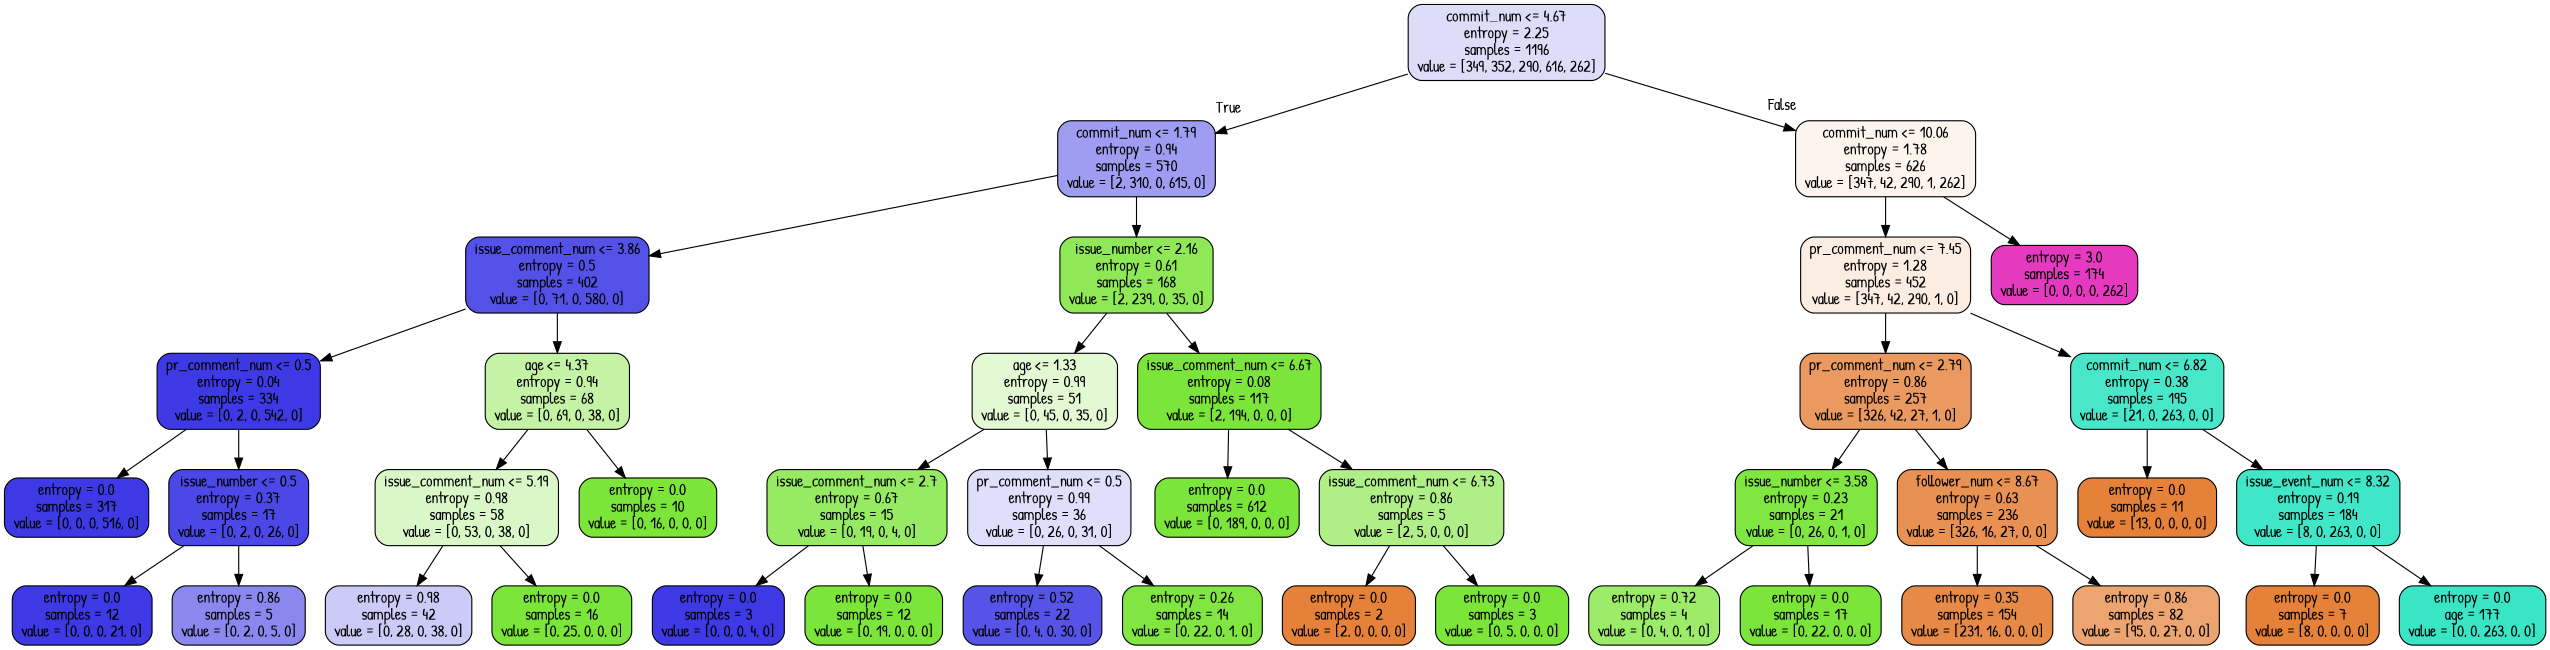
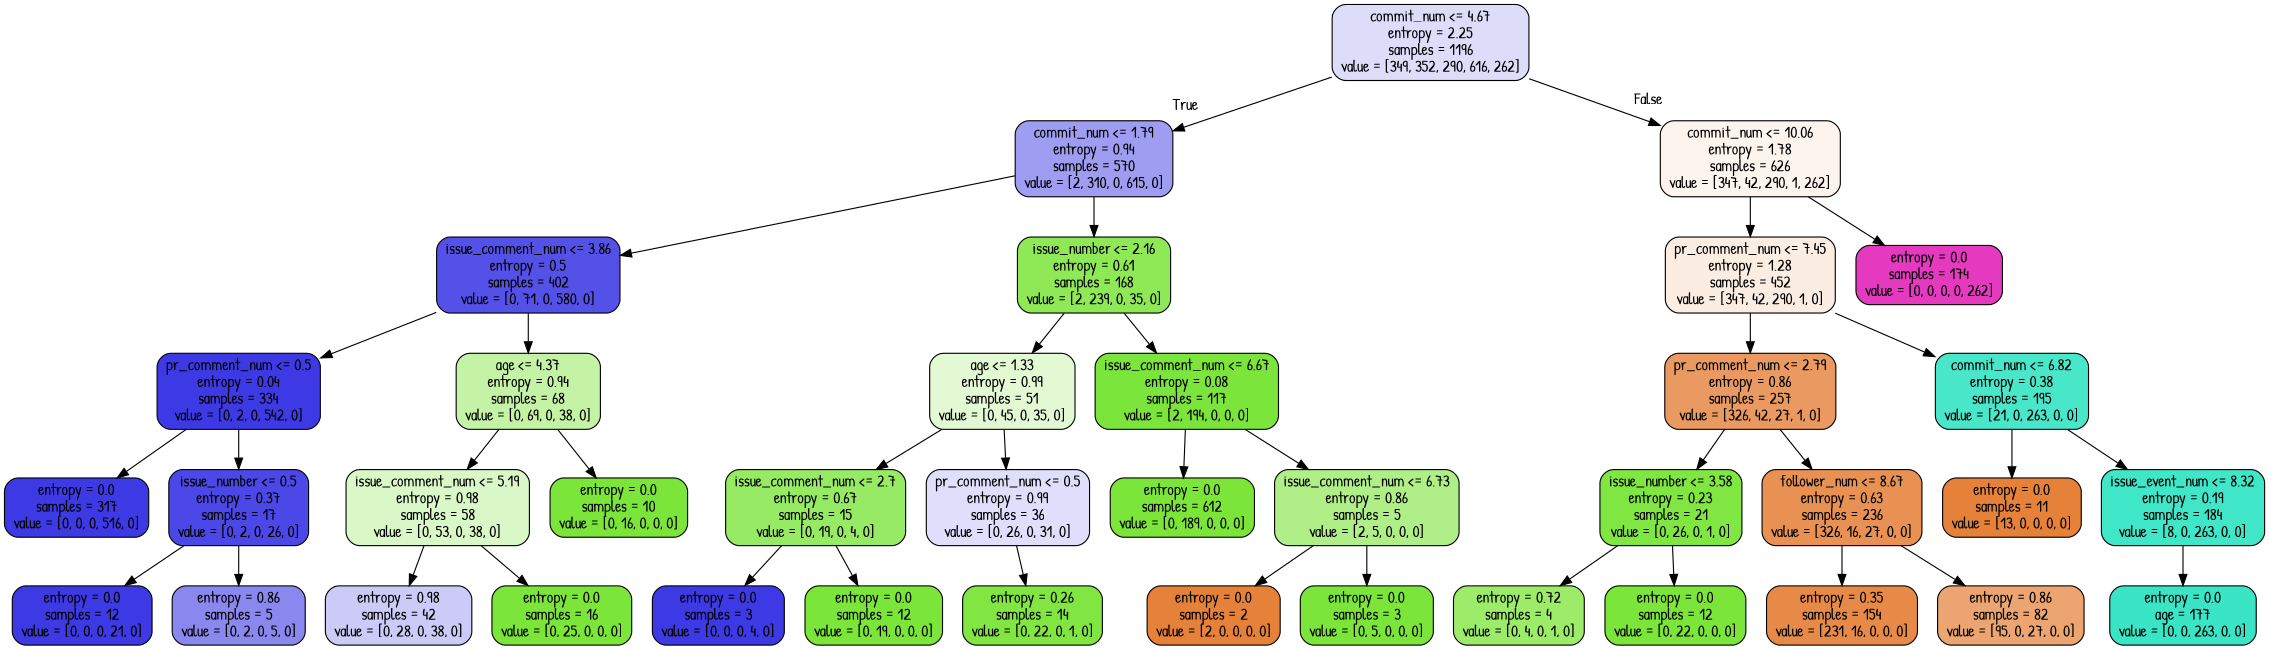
node "entropy = 3.0 samples = 174 value = [0, 0, 0, 0, 262]": label "entropy = 3.0 samples = 174 value = [0, 0, 0, 0, 262]" -> "entropy = 0.0 samples = 174 value = [0, 0, 0, 0, 262]"
node "entropy = 0.52 samples = 22 value = [0, 4, 0, 30, 0]": removed
node "entropy = 0.0 samples = 17 value = [0, 22, 0, 0, 0]": label "entropy = 0.0 samples = 17 value = [0, 22, 0, 0, 0]" -> "entropy = 0.0 samples = 12 value = [0, 22, 0, 0, 0]"
node "entropy = 0.0 samples = 7 value = [8, 0, 0, 0, 0]": removed
